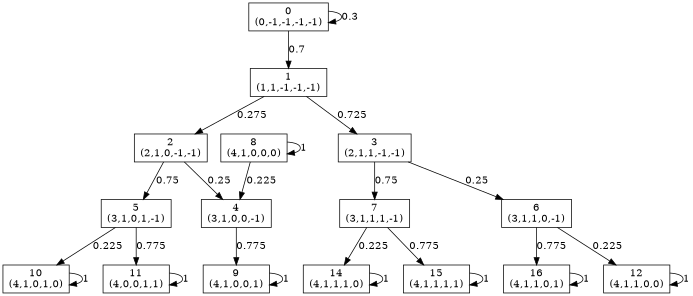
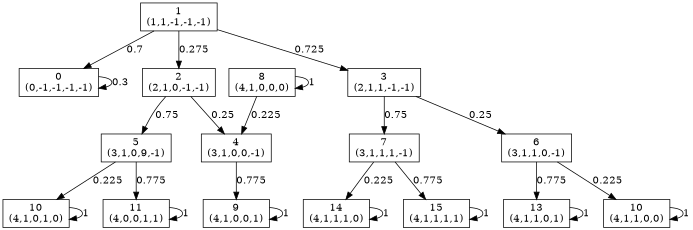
edge "0 (0,-1,-1,-1,-1)" -> "1 (1,1,-1,-1,-1)": reversed
node "5 (3,1,0,1,-1)": label "5 (3,1,0,1,-1)" -> "5 (3,1,0,9,-1)"
node "16 (4,1,1,0,1)": label "16 (4,1,1,0,1)" -> "13 (4,1,1,0,1)"
node "12 (4,1,1,0,0)": label "12 (4,1,1,0,0)" -> "10 (4,1,1,0,0)"
